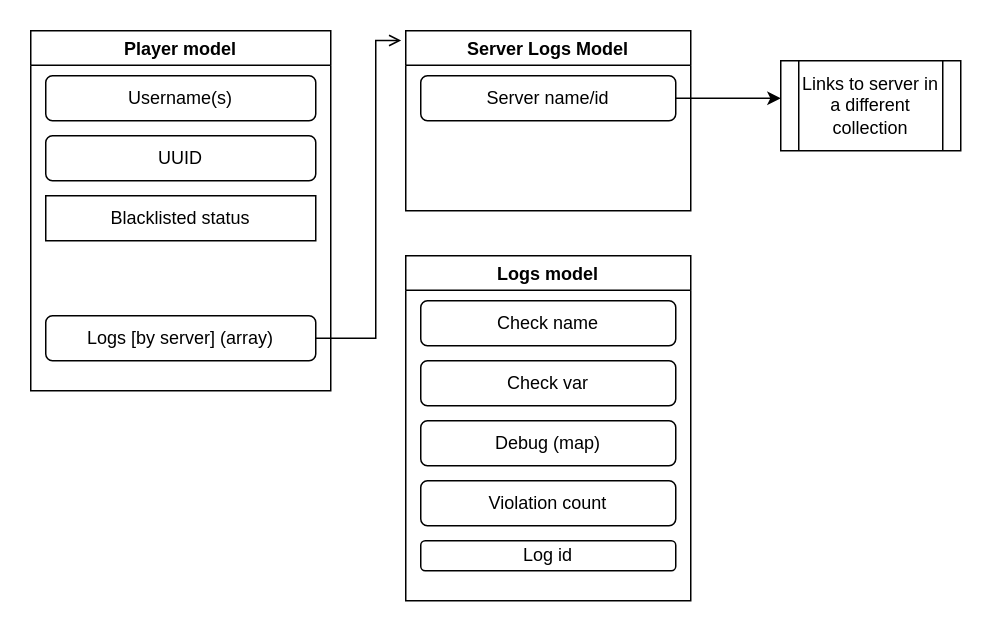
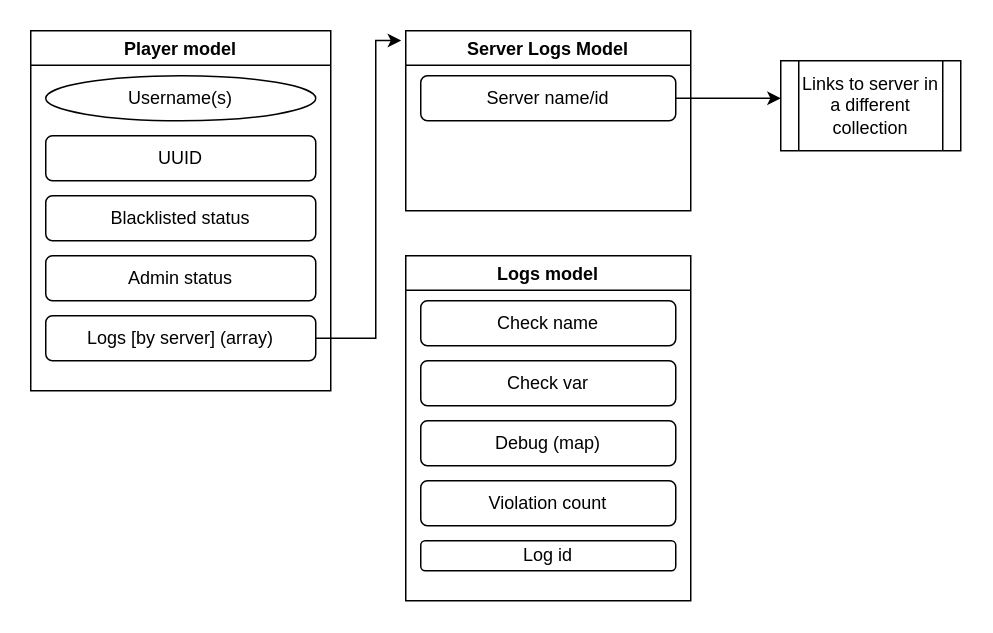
edge "Logs [by server] (array)" -> "Server Logs Model": arrowhead open -> classic
node "Username(s)": shape rounded rectangle -> ellipse
node "Blacklisted status": shape rectangle -> rounded rectangle
node "Admin status": added
